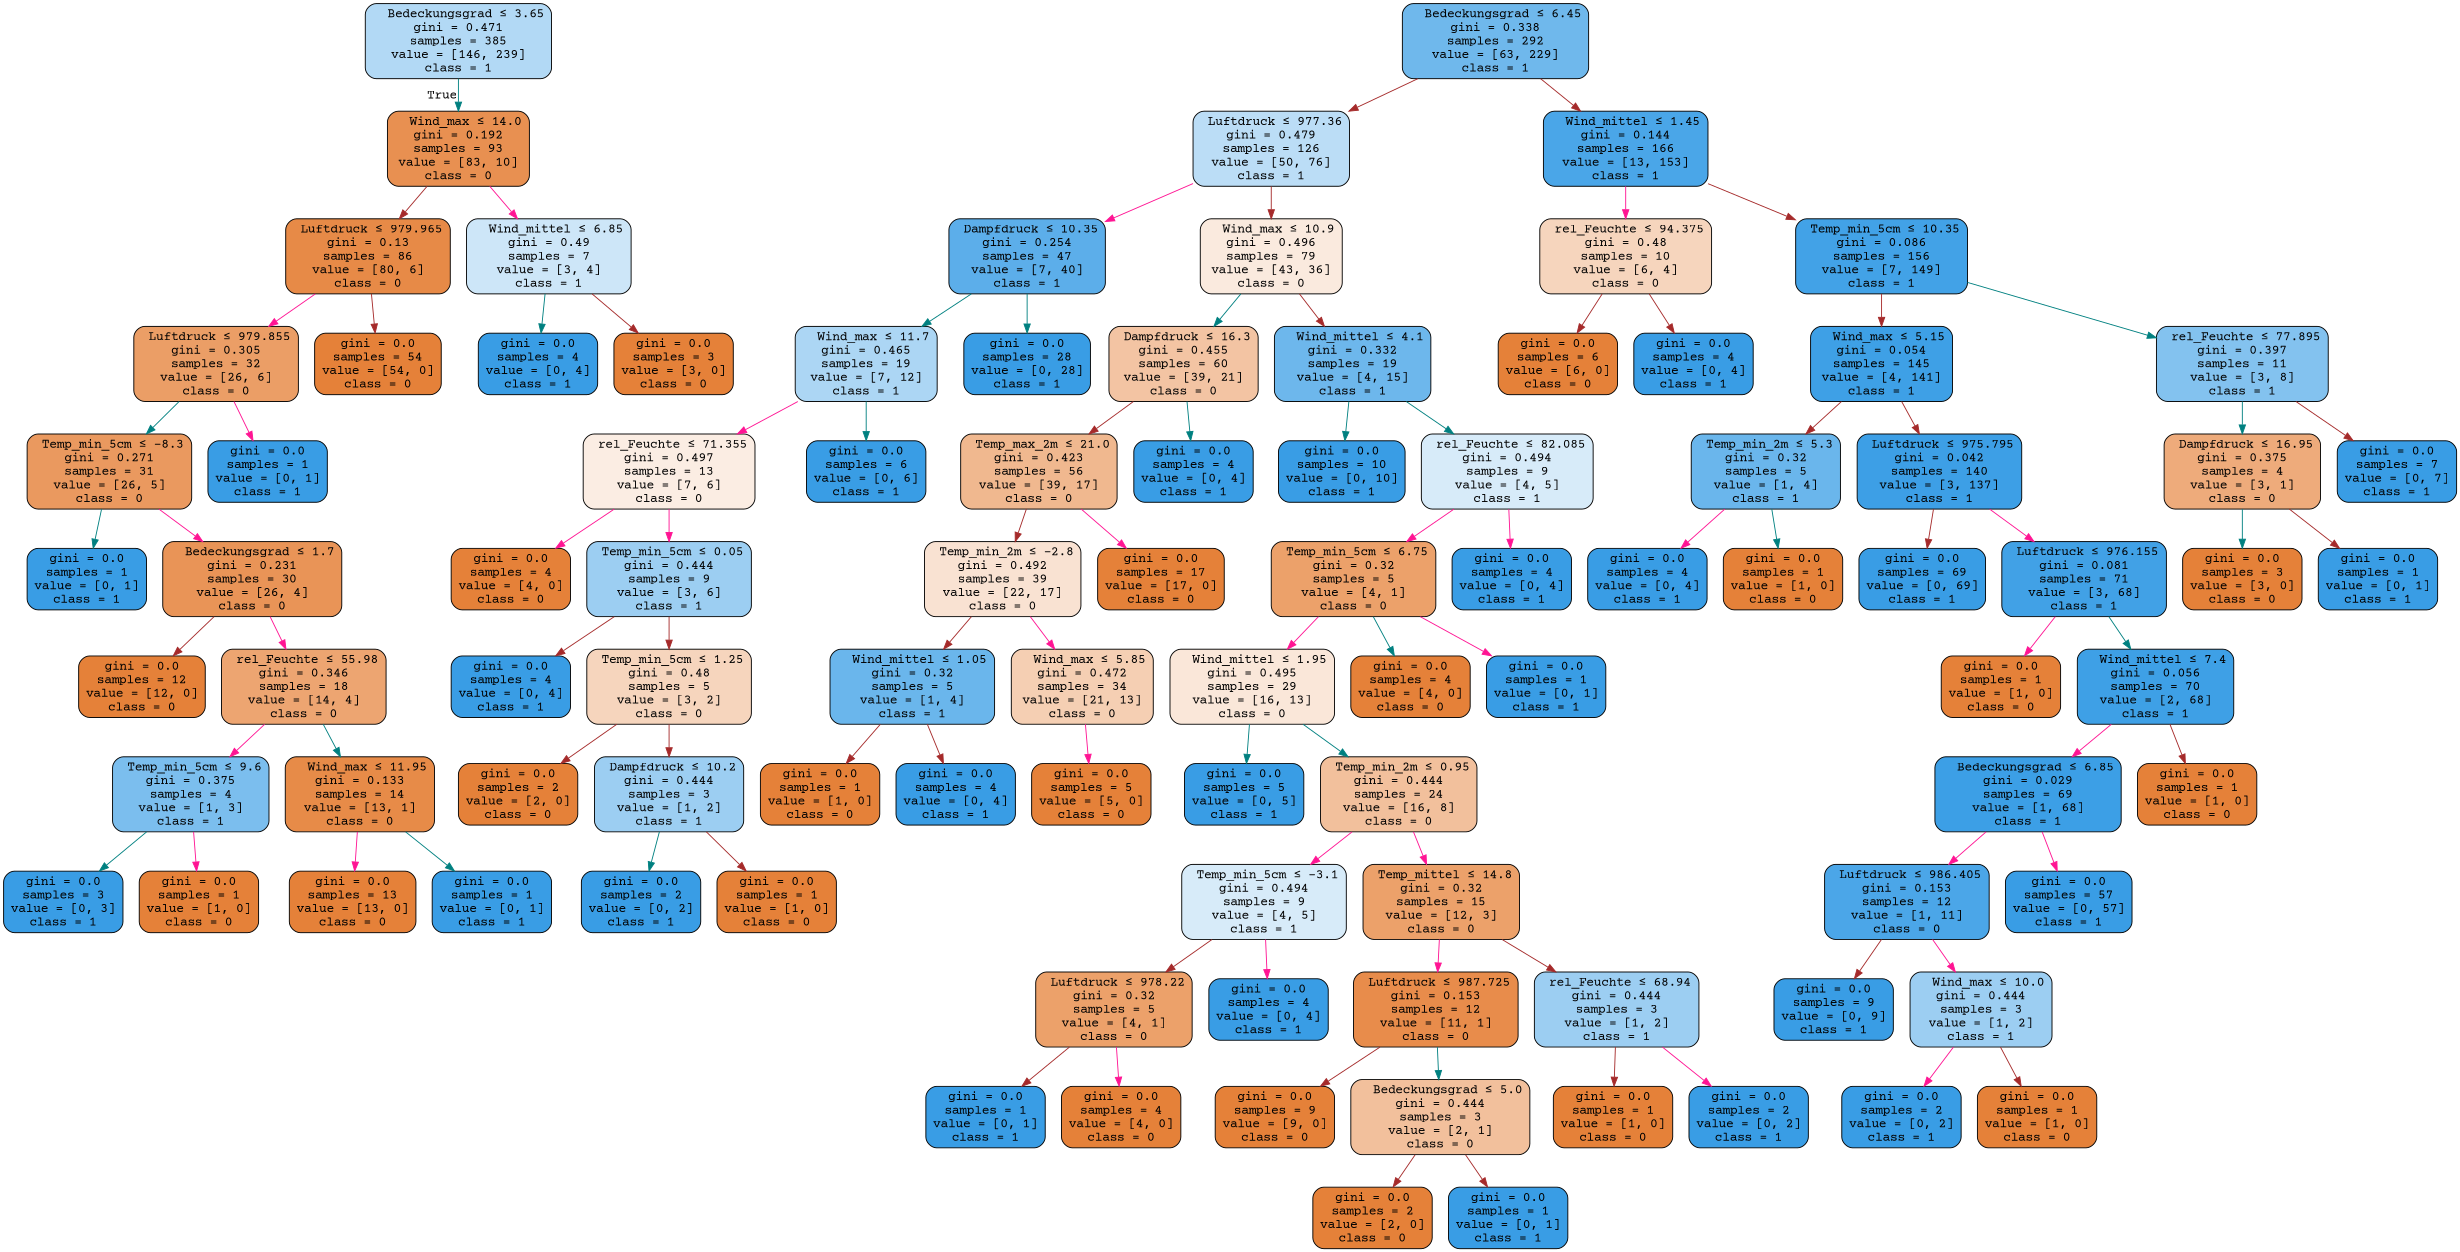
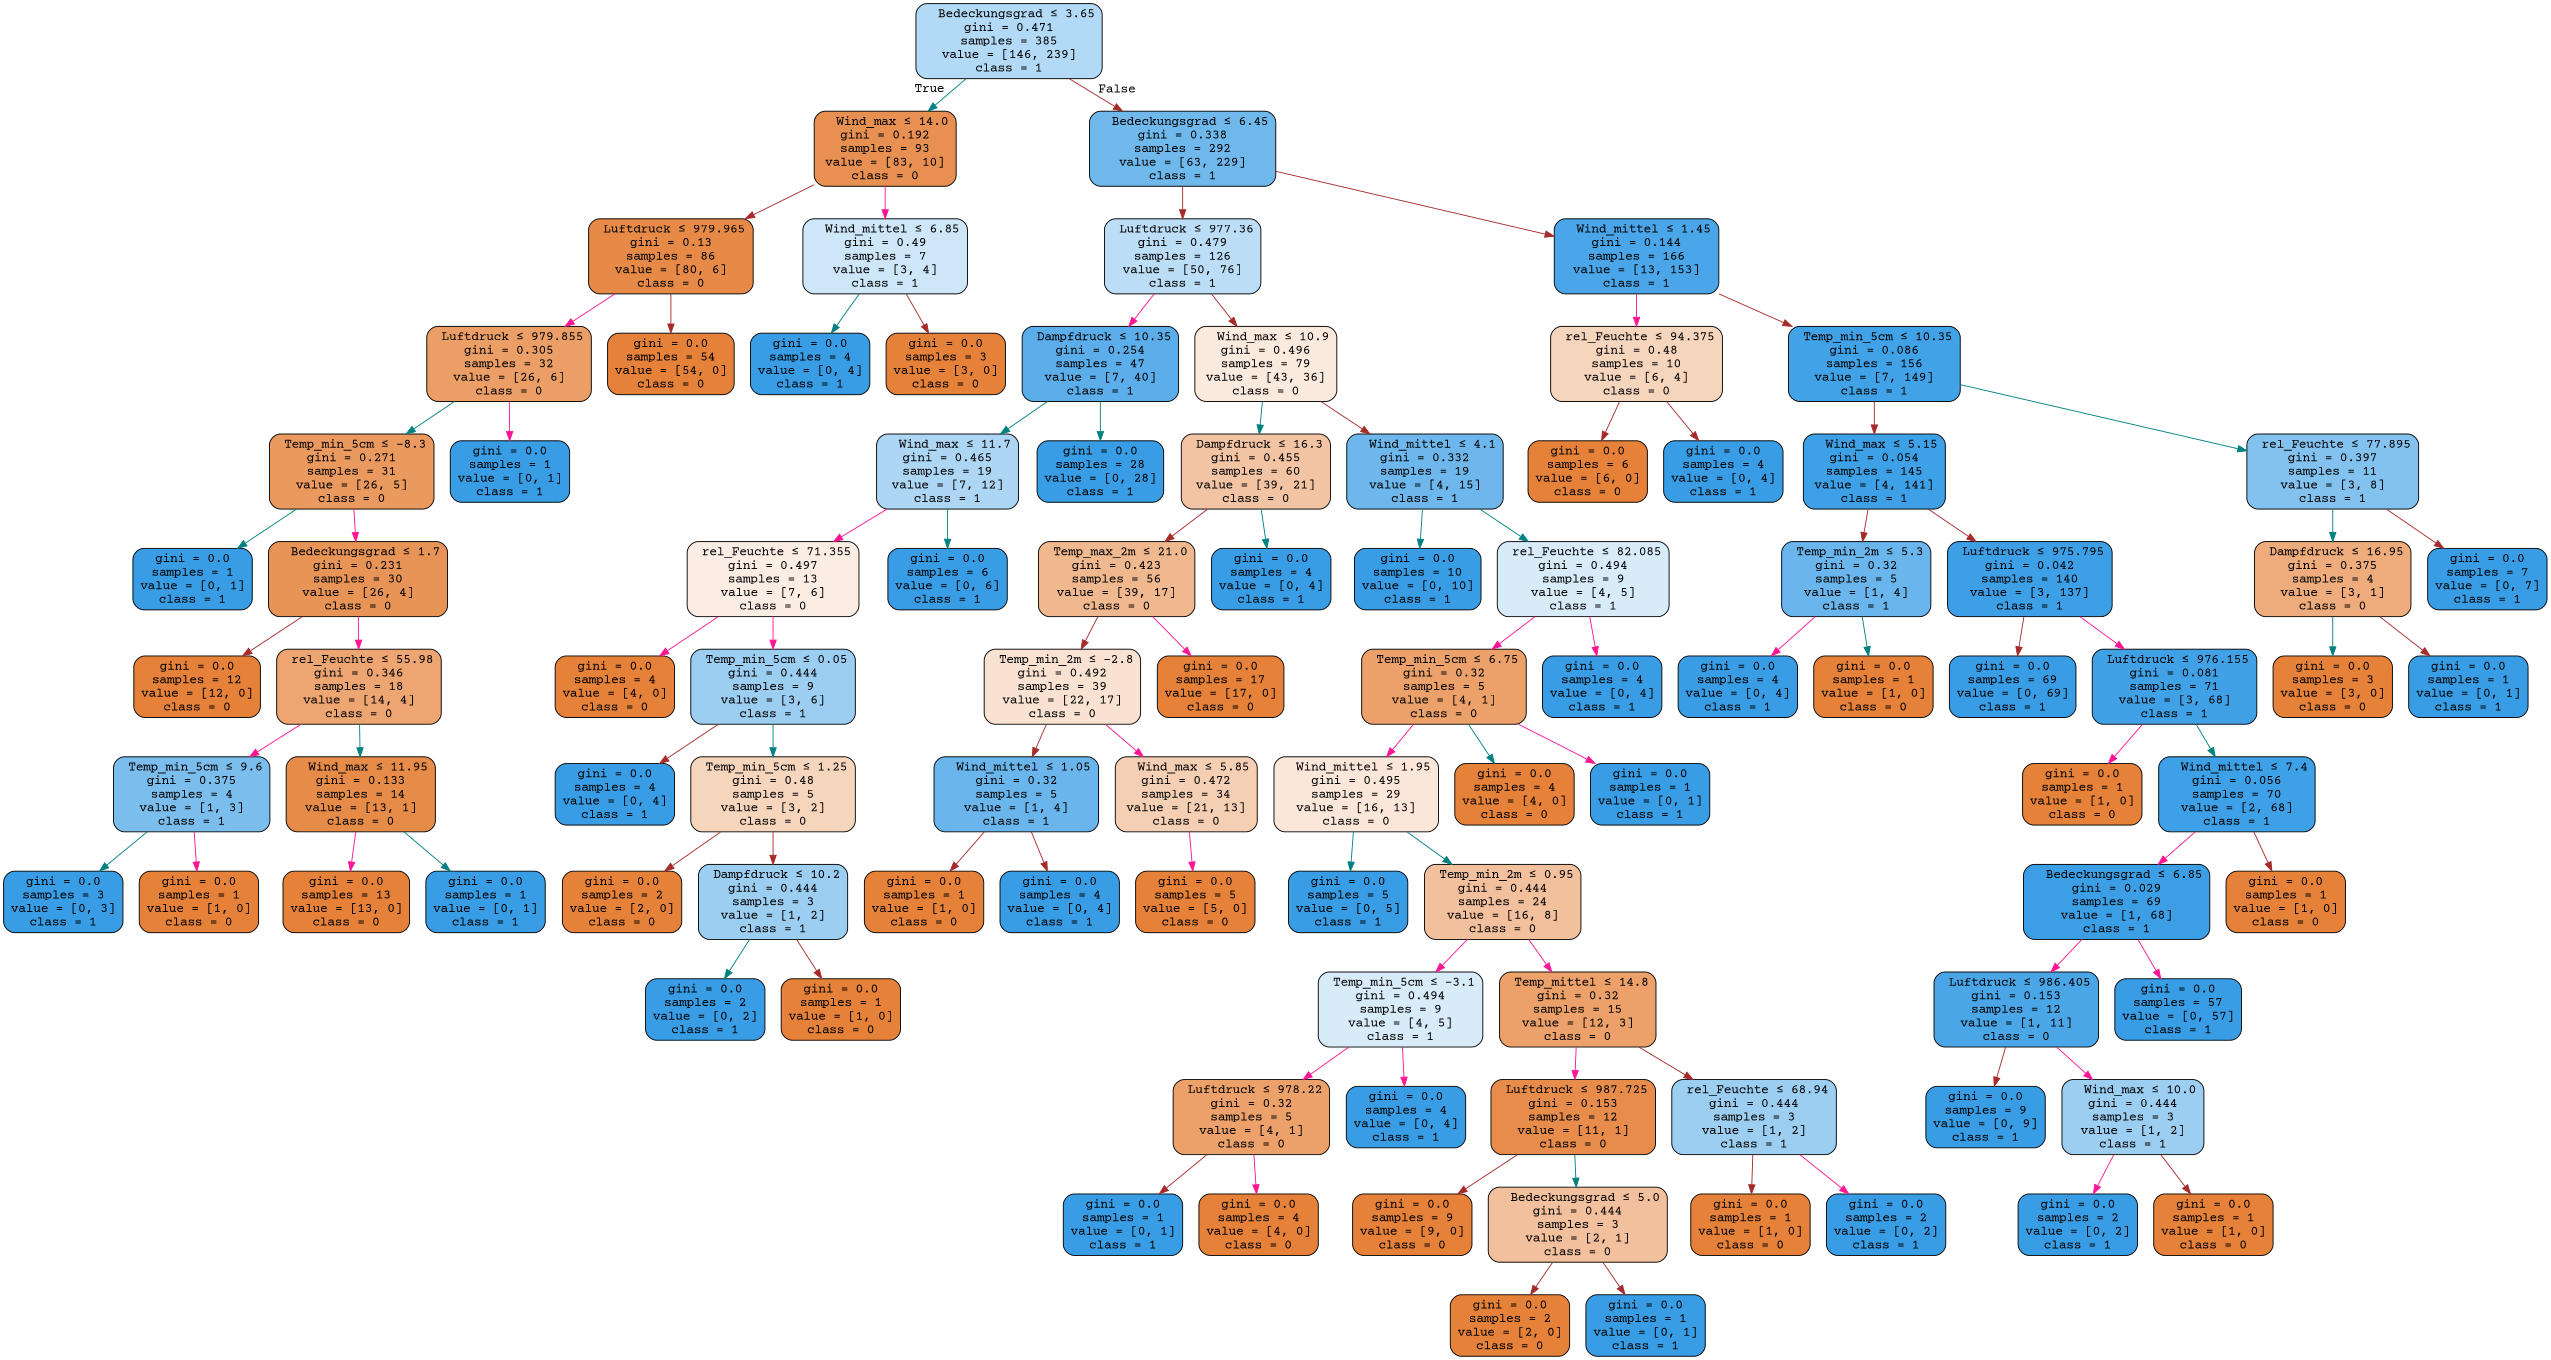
edge "Bedeckungsgrad ≤ 3.65" -> "Bedeckungsgrad ≤ 6.45": added
edge "Temp_min_5cm ≤ 0.05" -> "Temp_min_5cm ≤ 1.25": color brown -> teal
edge "Temp_min_5cm ≤ -3.1" -> "Luftdruck ≤ 978.22": color brown -> deeppink
